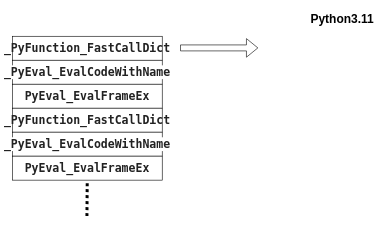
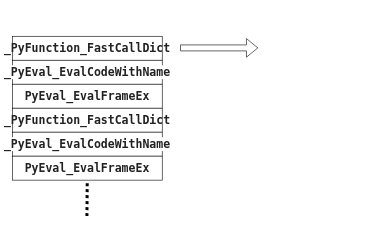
node "Python3.11": removed
